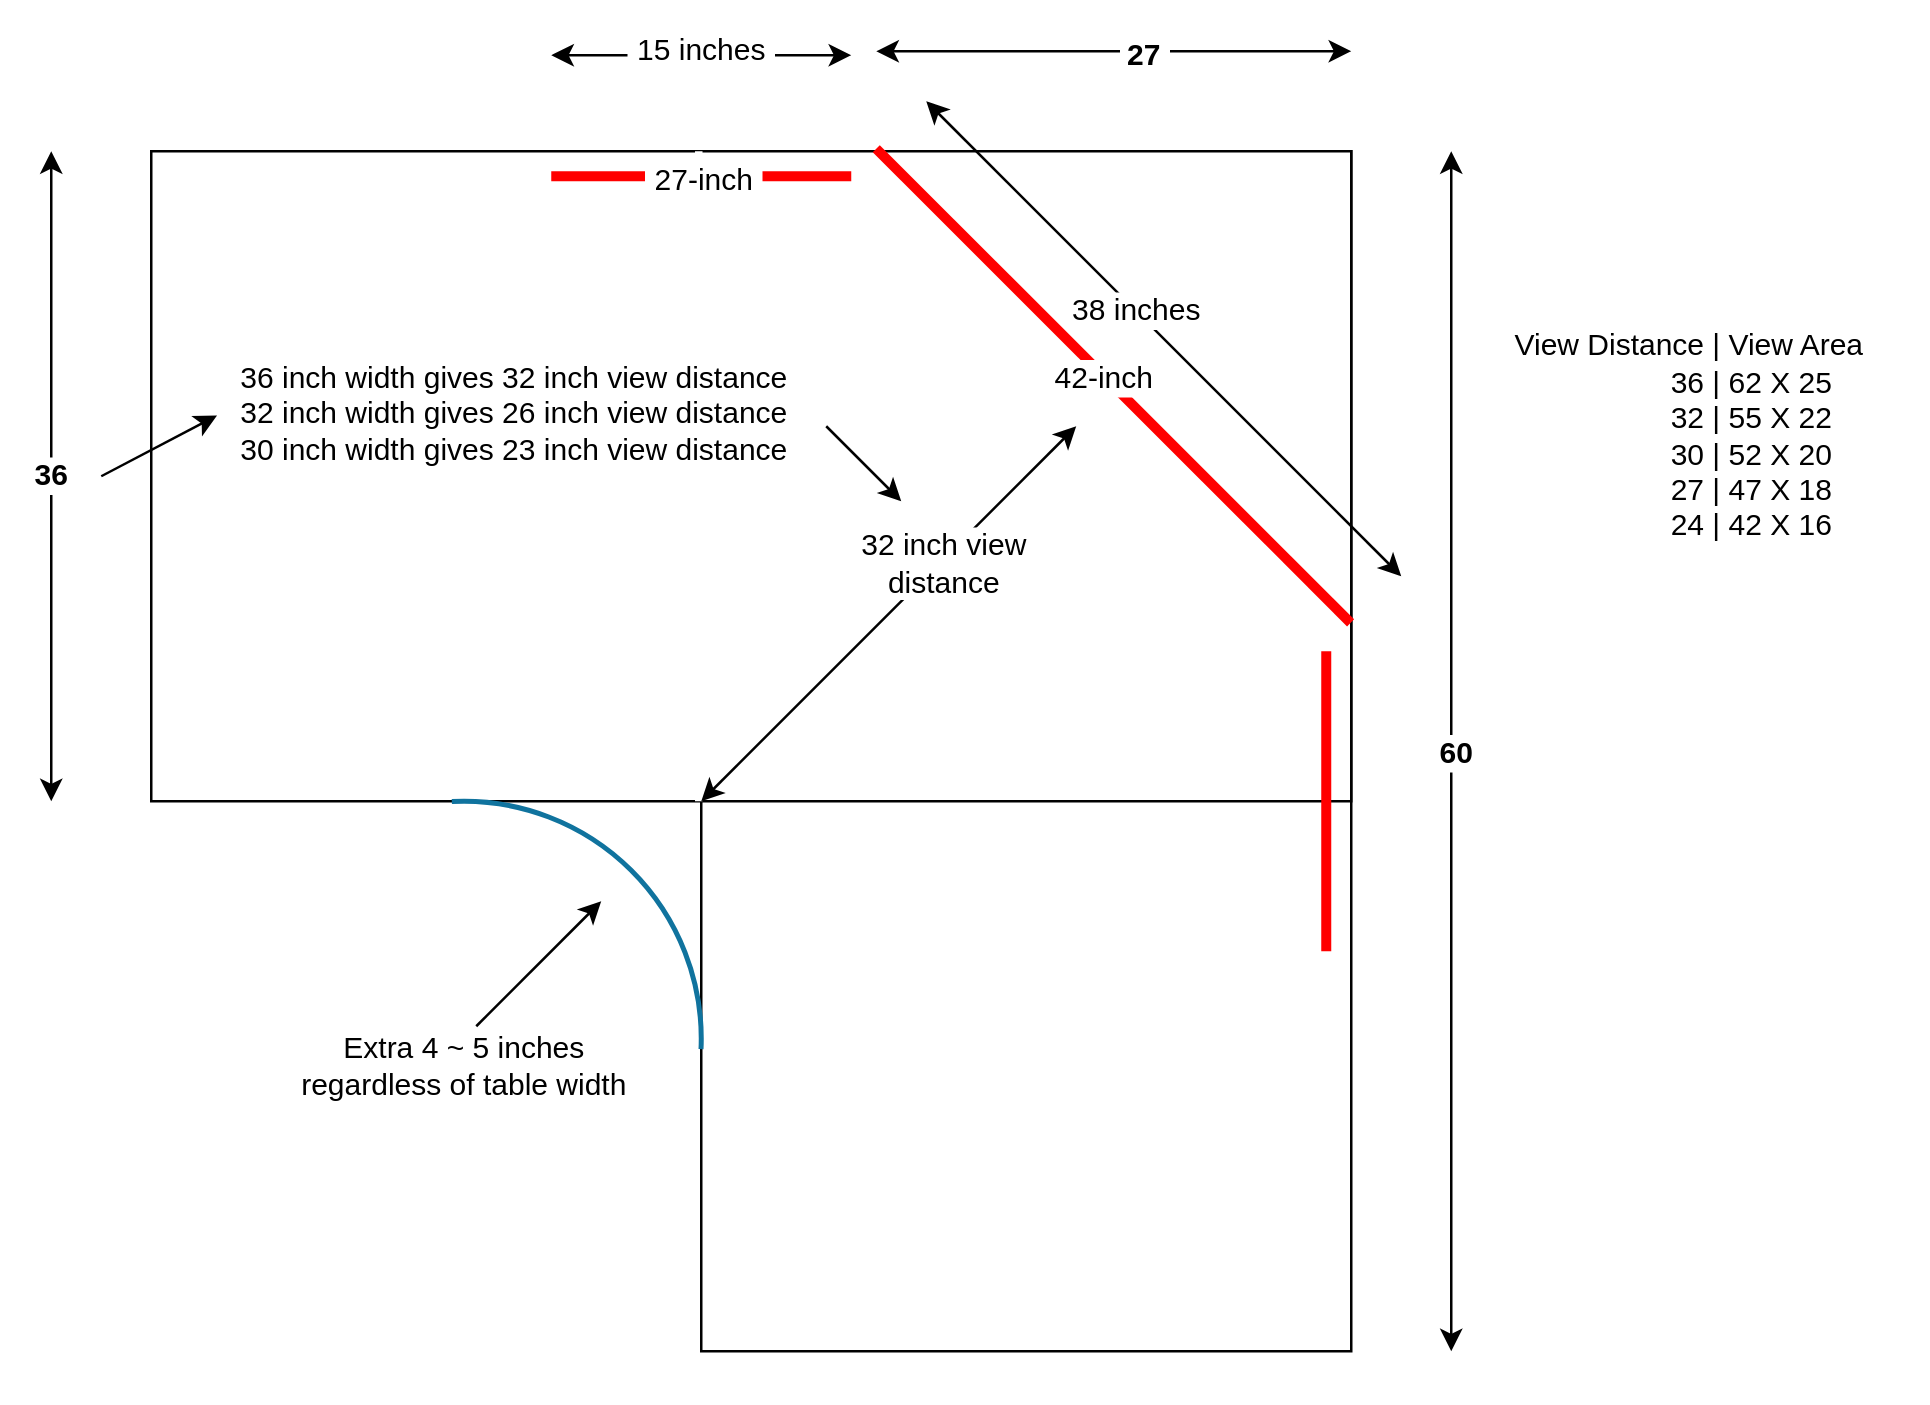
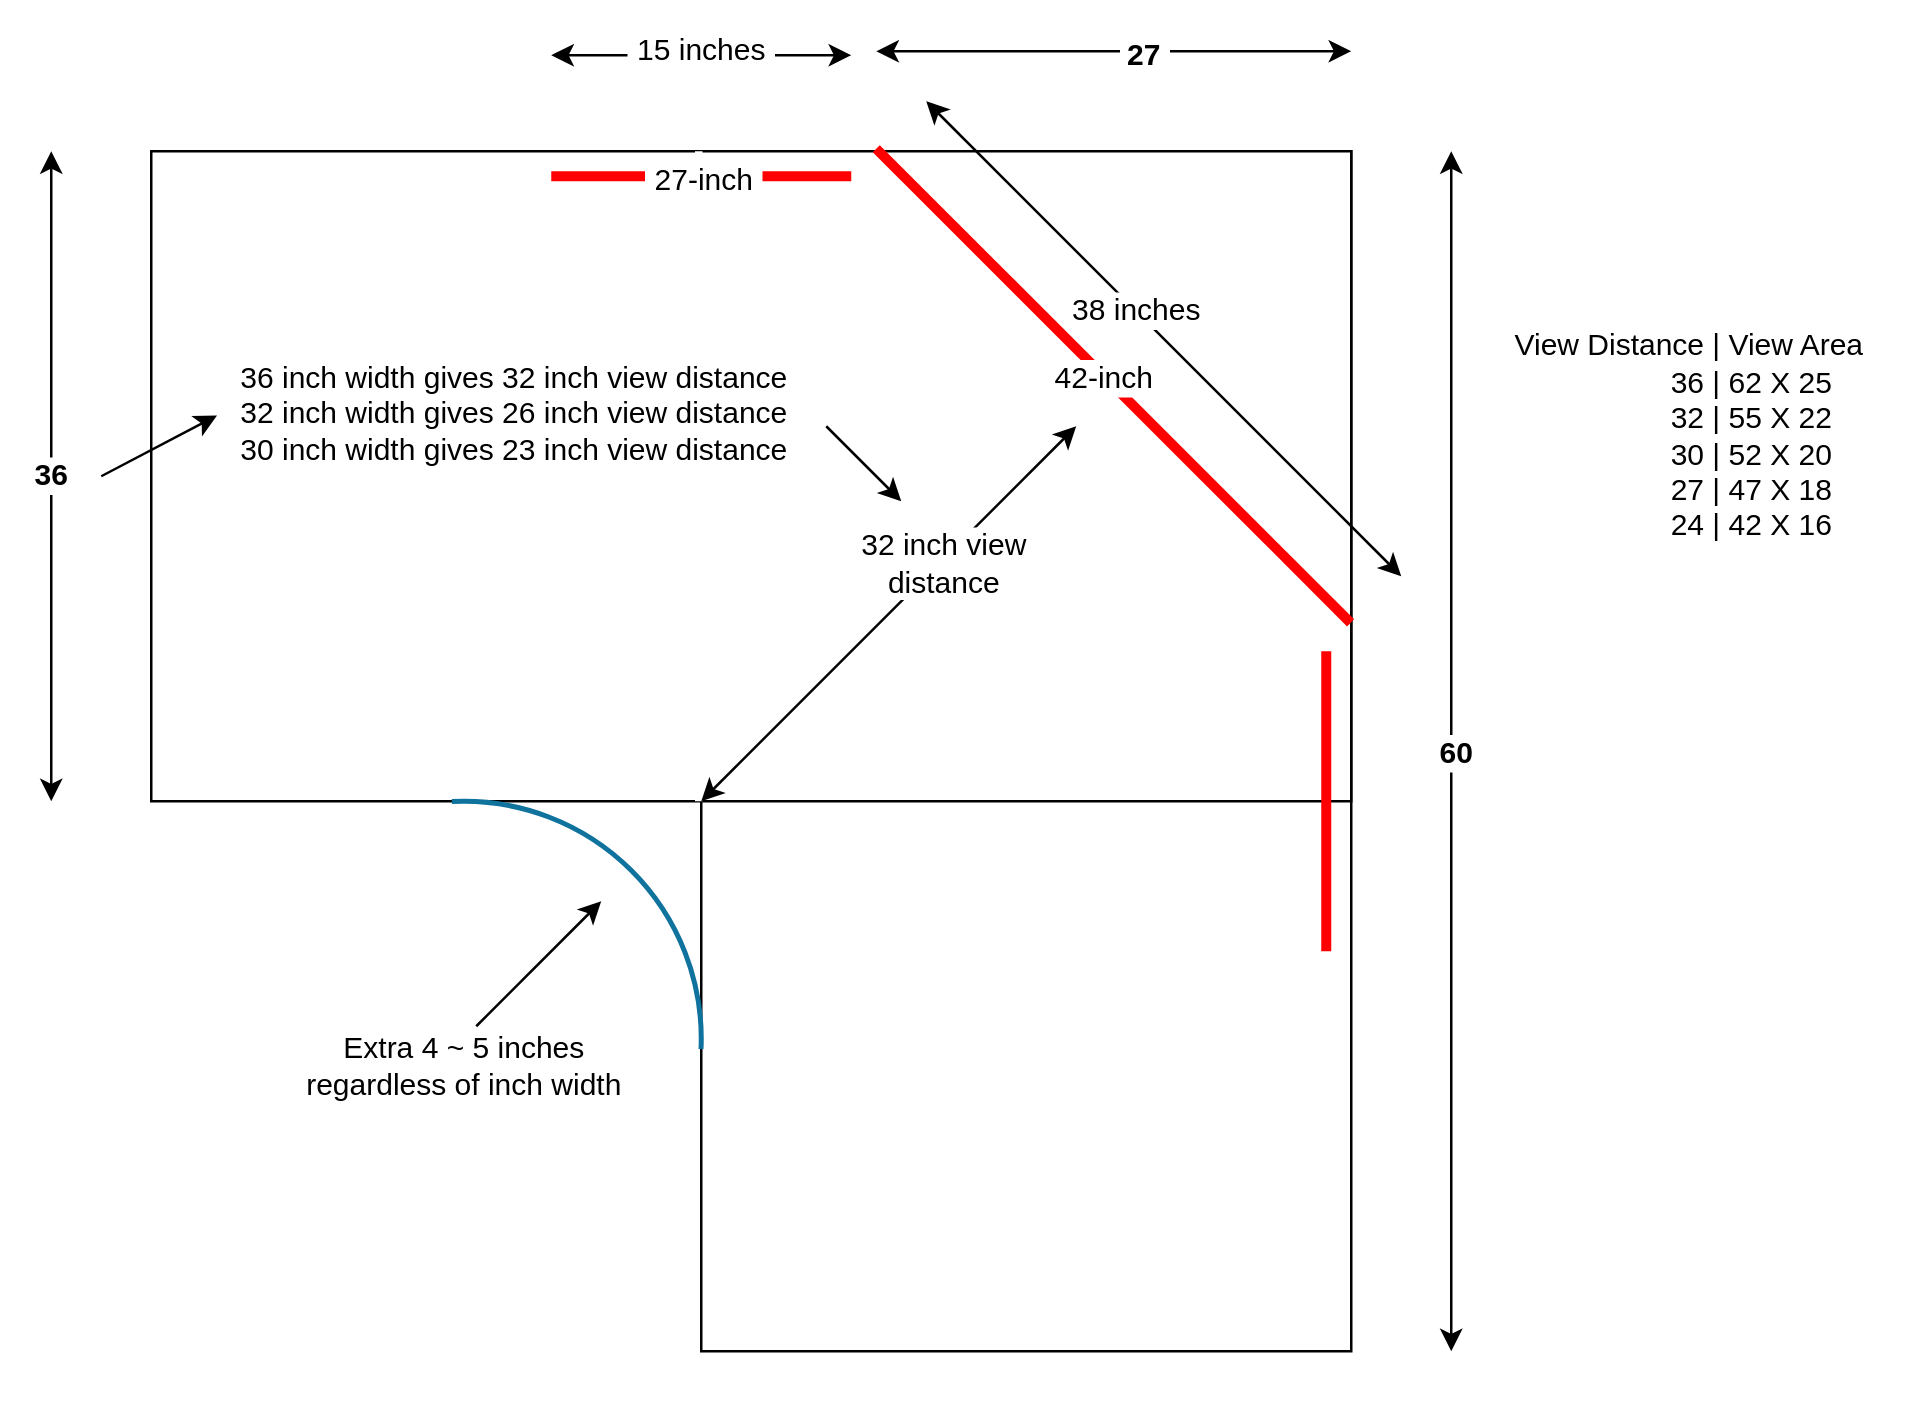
node "Extra 4 ~ 5 inches regardless of table width": label "Extra 4 ~ 5 inches regardless of table width" -> "Extra 4 ~ 5 inches regardless of inch width"
